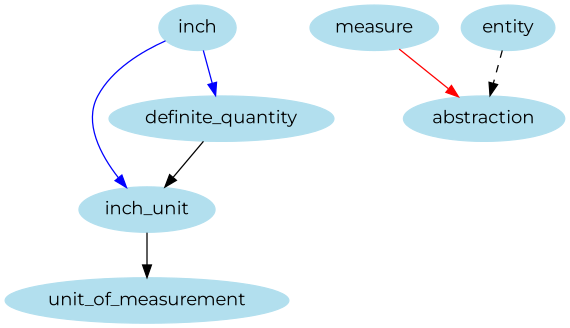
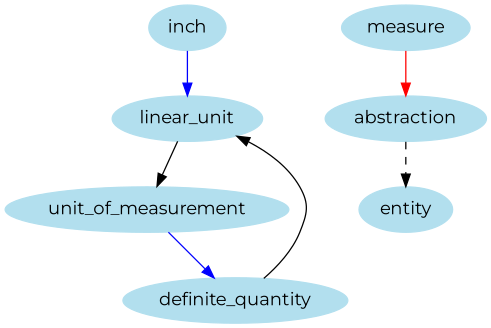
edge "inch" -> "definite_quantity": now "unit_of_measurement" -> "definite_quantity"
edge "entity" -> "abstraction": reversed
node "inch_unit": label "inch_unit" -> "linear_unit"
